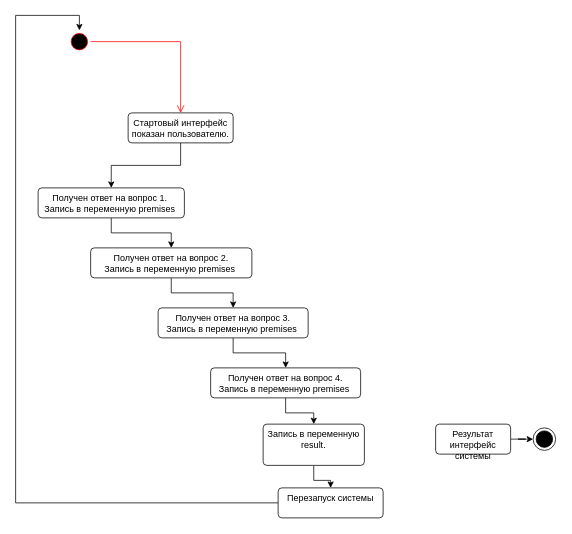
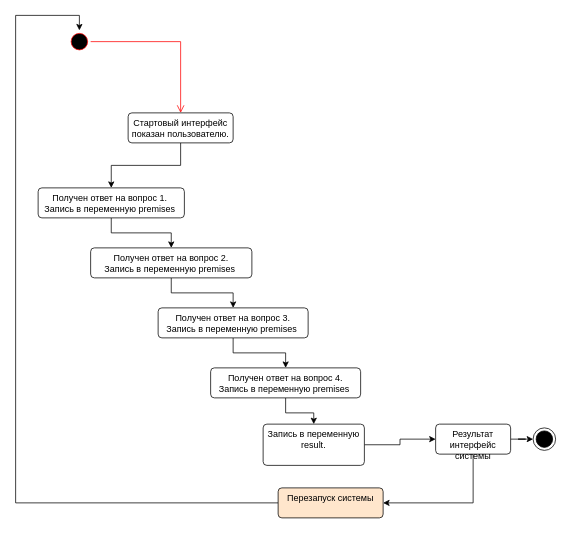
edge "Запись в переменную result." -> "Перезапуск системы": now "Запись в переменную result." -> "Результат интерфейс системы"
node "Перезапуск системы": fillcolor #ffffff -> #ffe6cc
edge "Результат интерфейс системы" -> "Перезапуск системы": added
